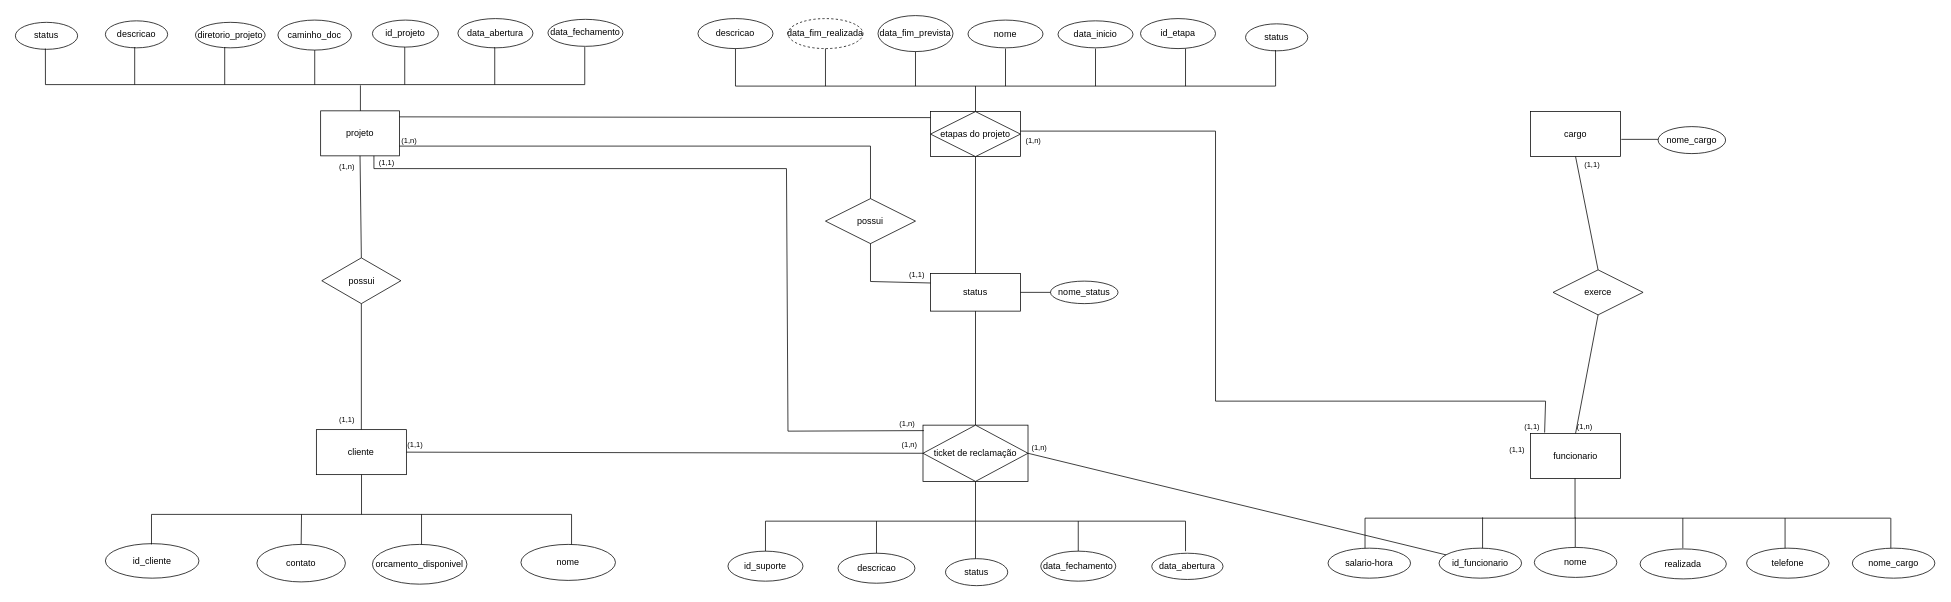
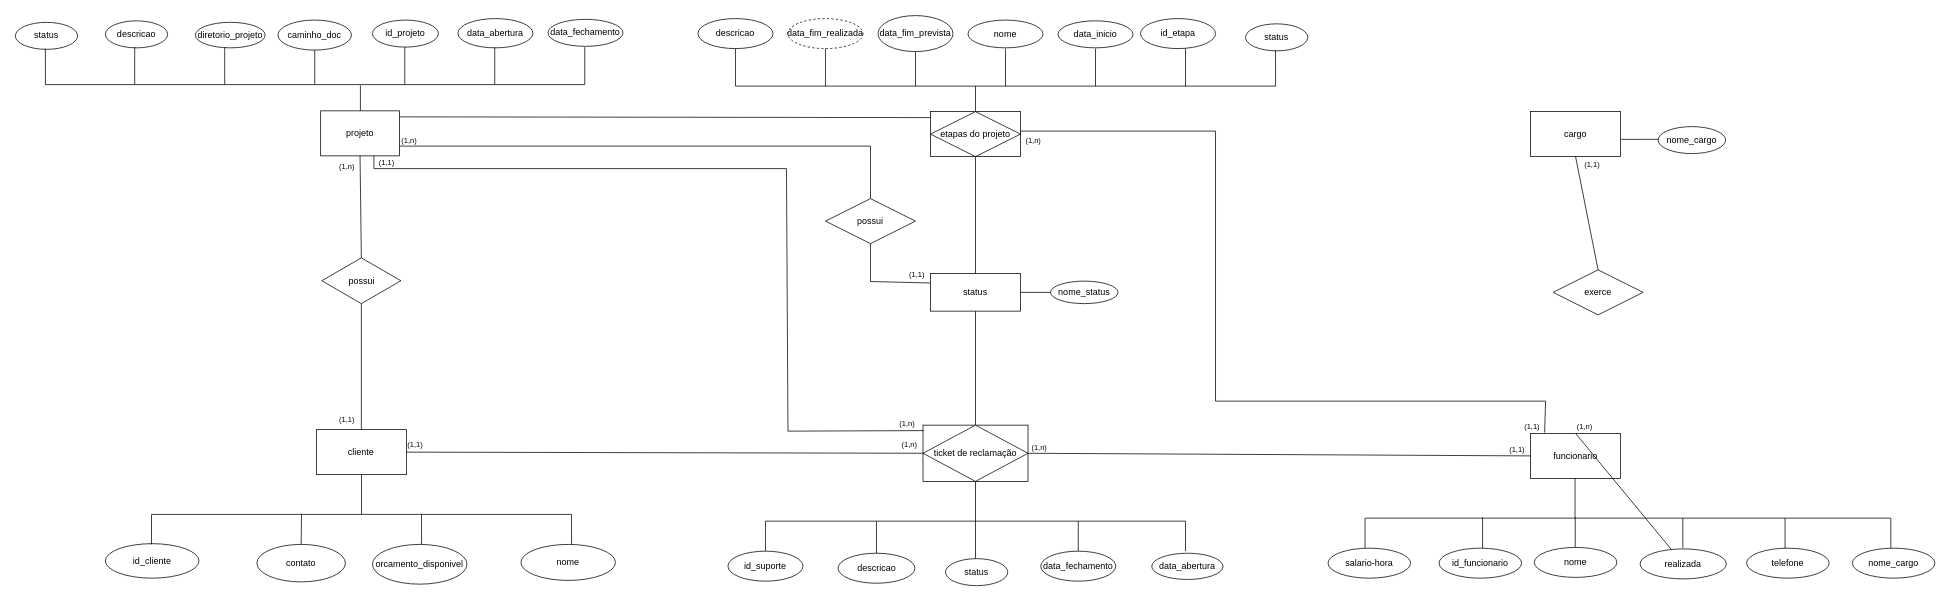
edge "exerce" -- "funcionario": now "realizada" -- "funcionario"
edge "ticket de reclamação" -- "id_funcionario": now "ticket de reclamação" -- "funcionario"
